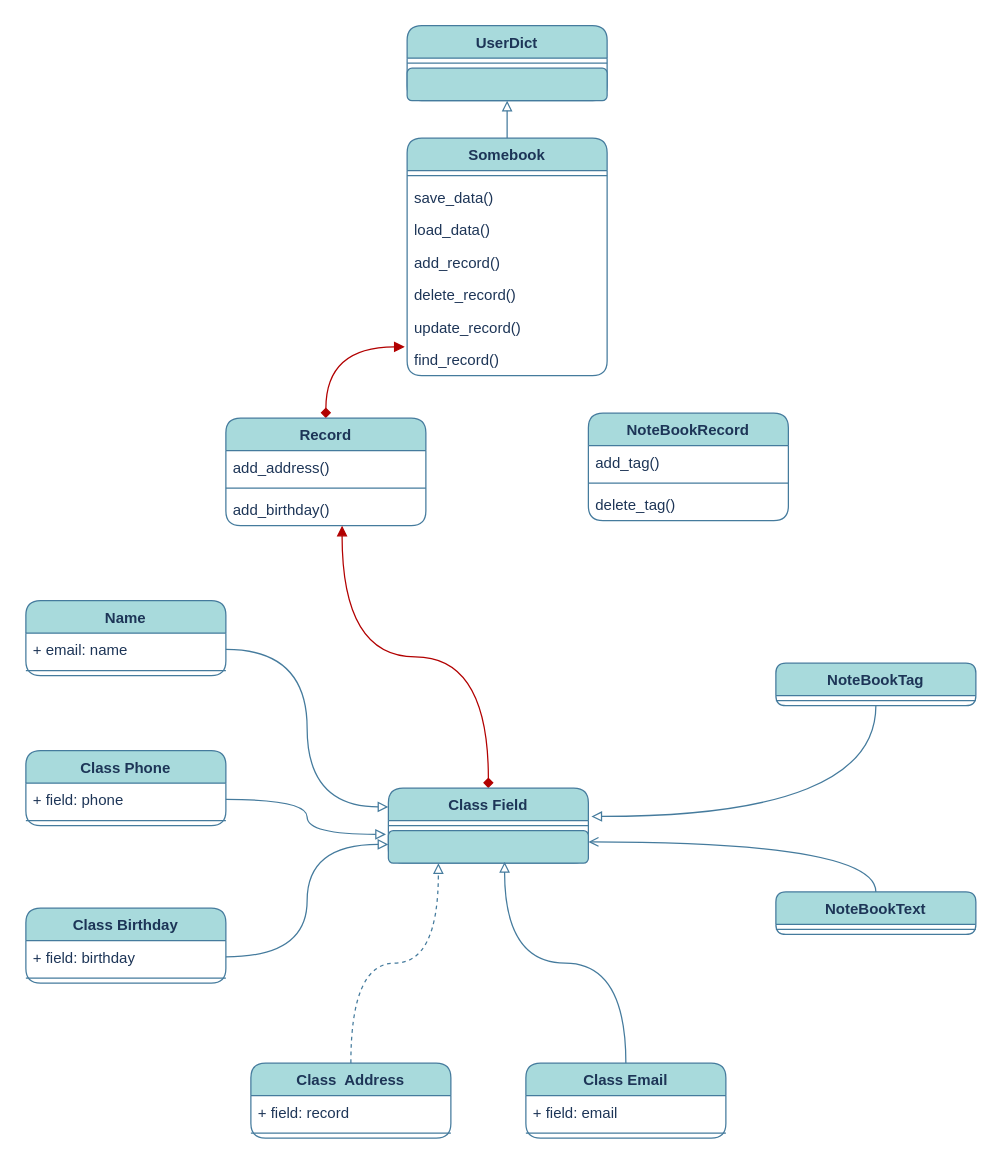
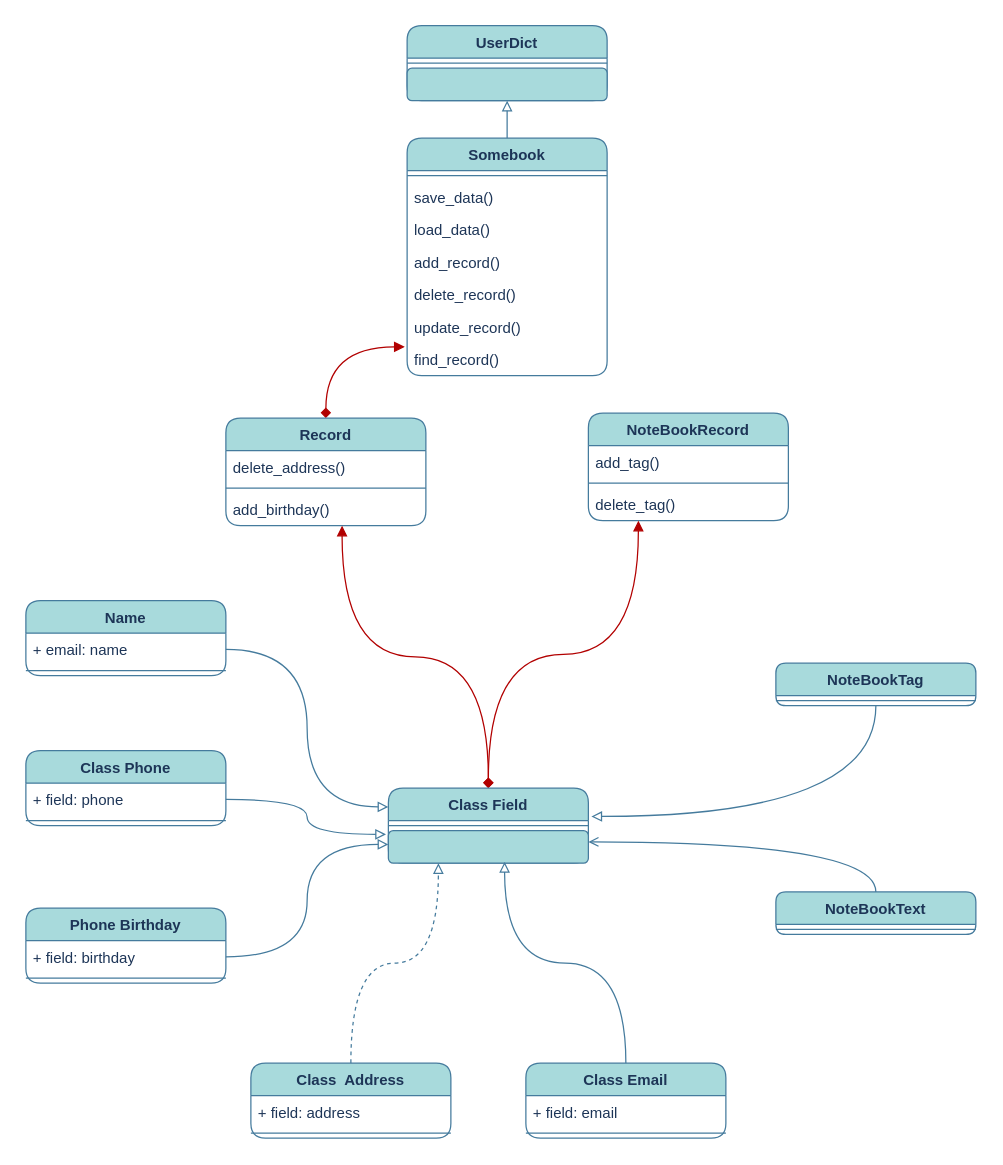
node "add_address()": label "add_address()" -> "delete_address()"
edge "delete_tag()" -- "Class Field": added
node "Class Birthday": label "Class Birthday" -> "Phone Birthday"
node "+ field: record": label "+ field: record" -> "+ field: address"
